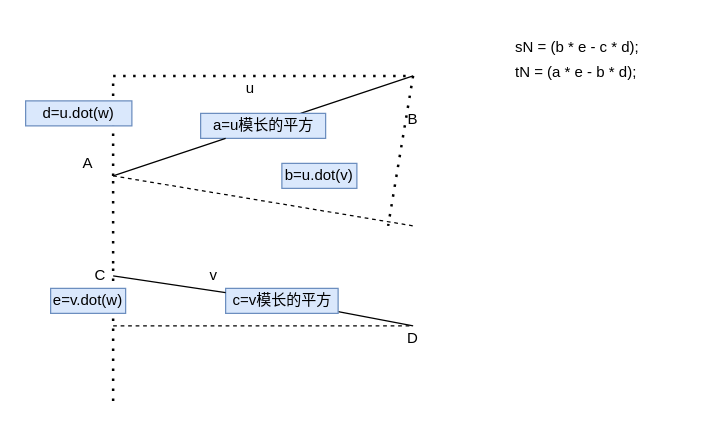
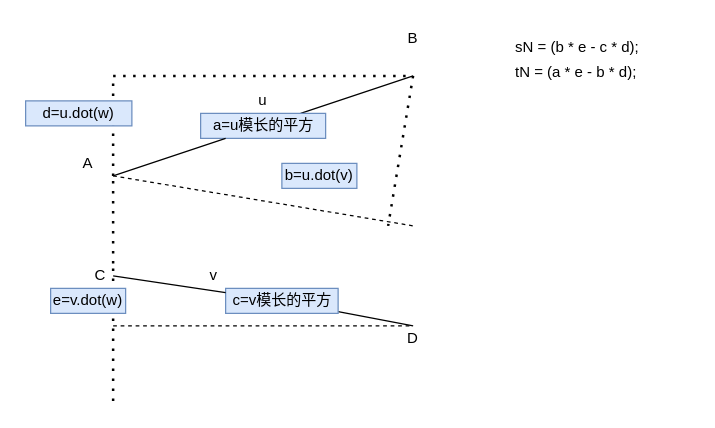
node "u": moved (251, 88) -> (263, 101)
node "B": moved (413, 119) -> (413, 38)
